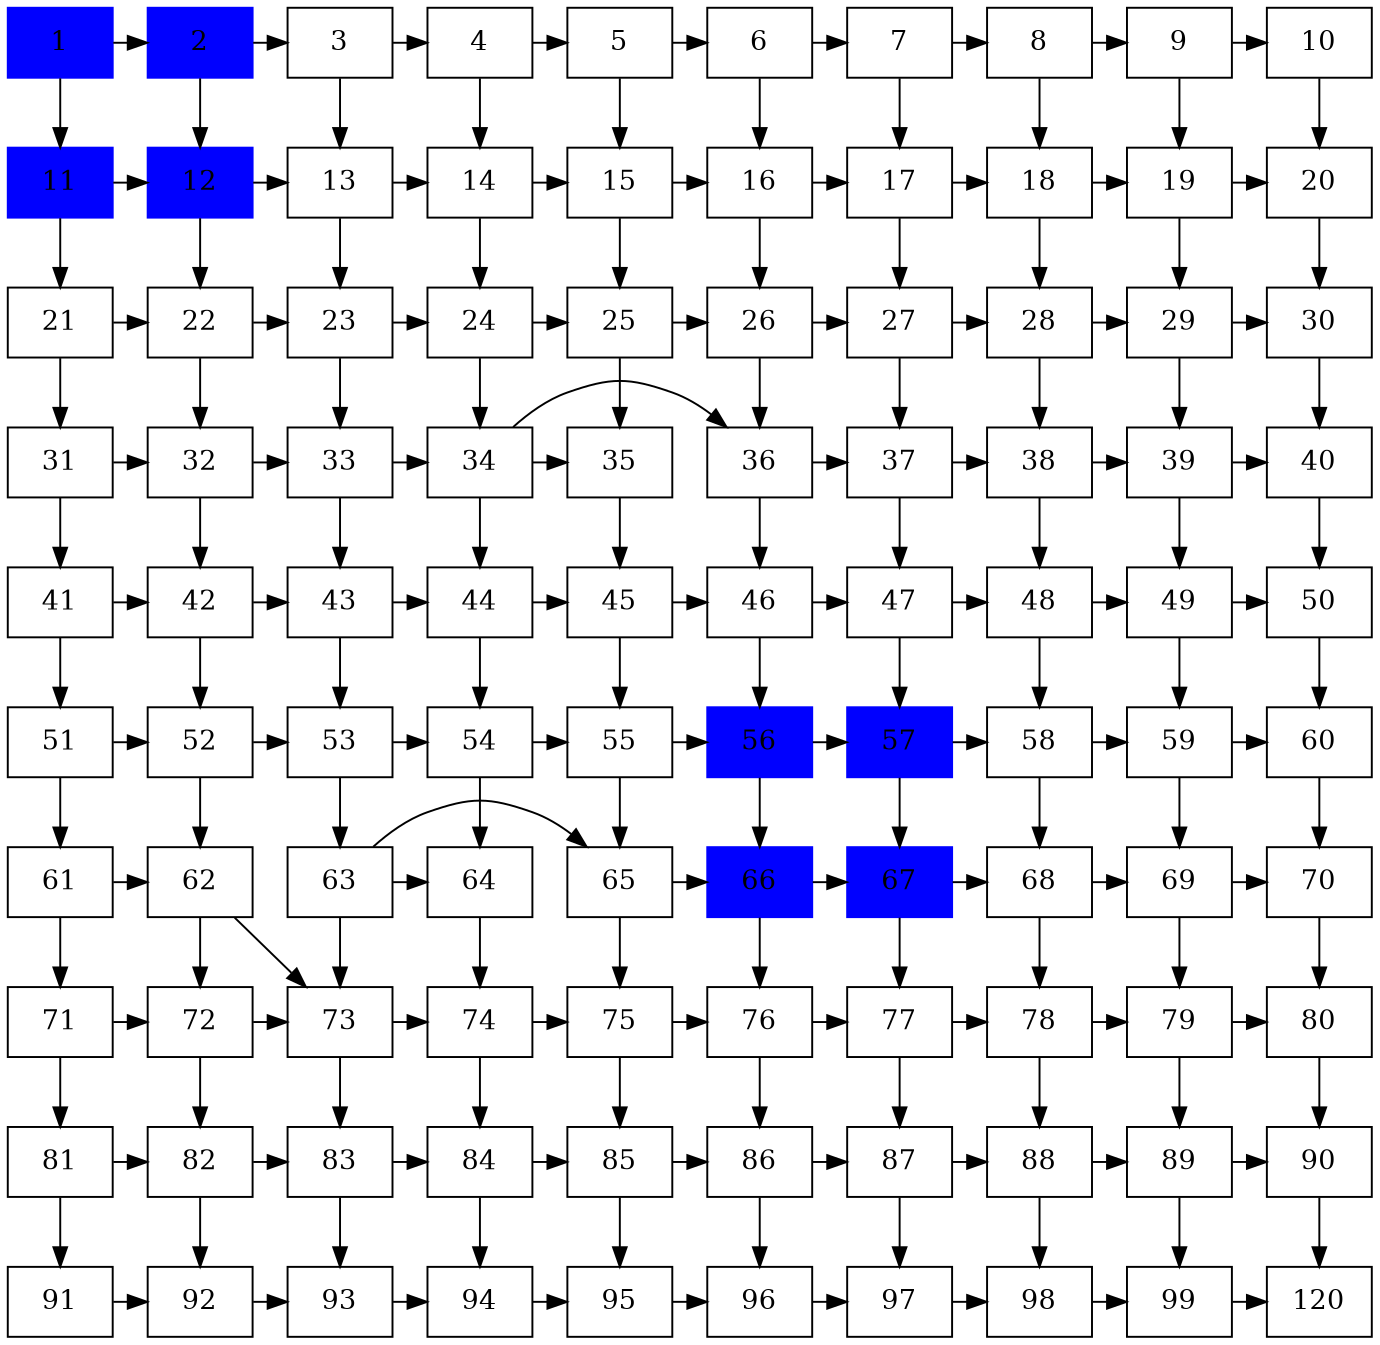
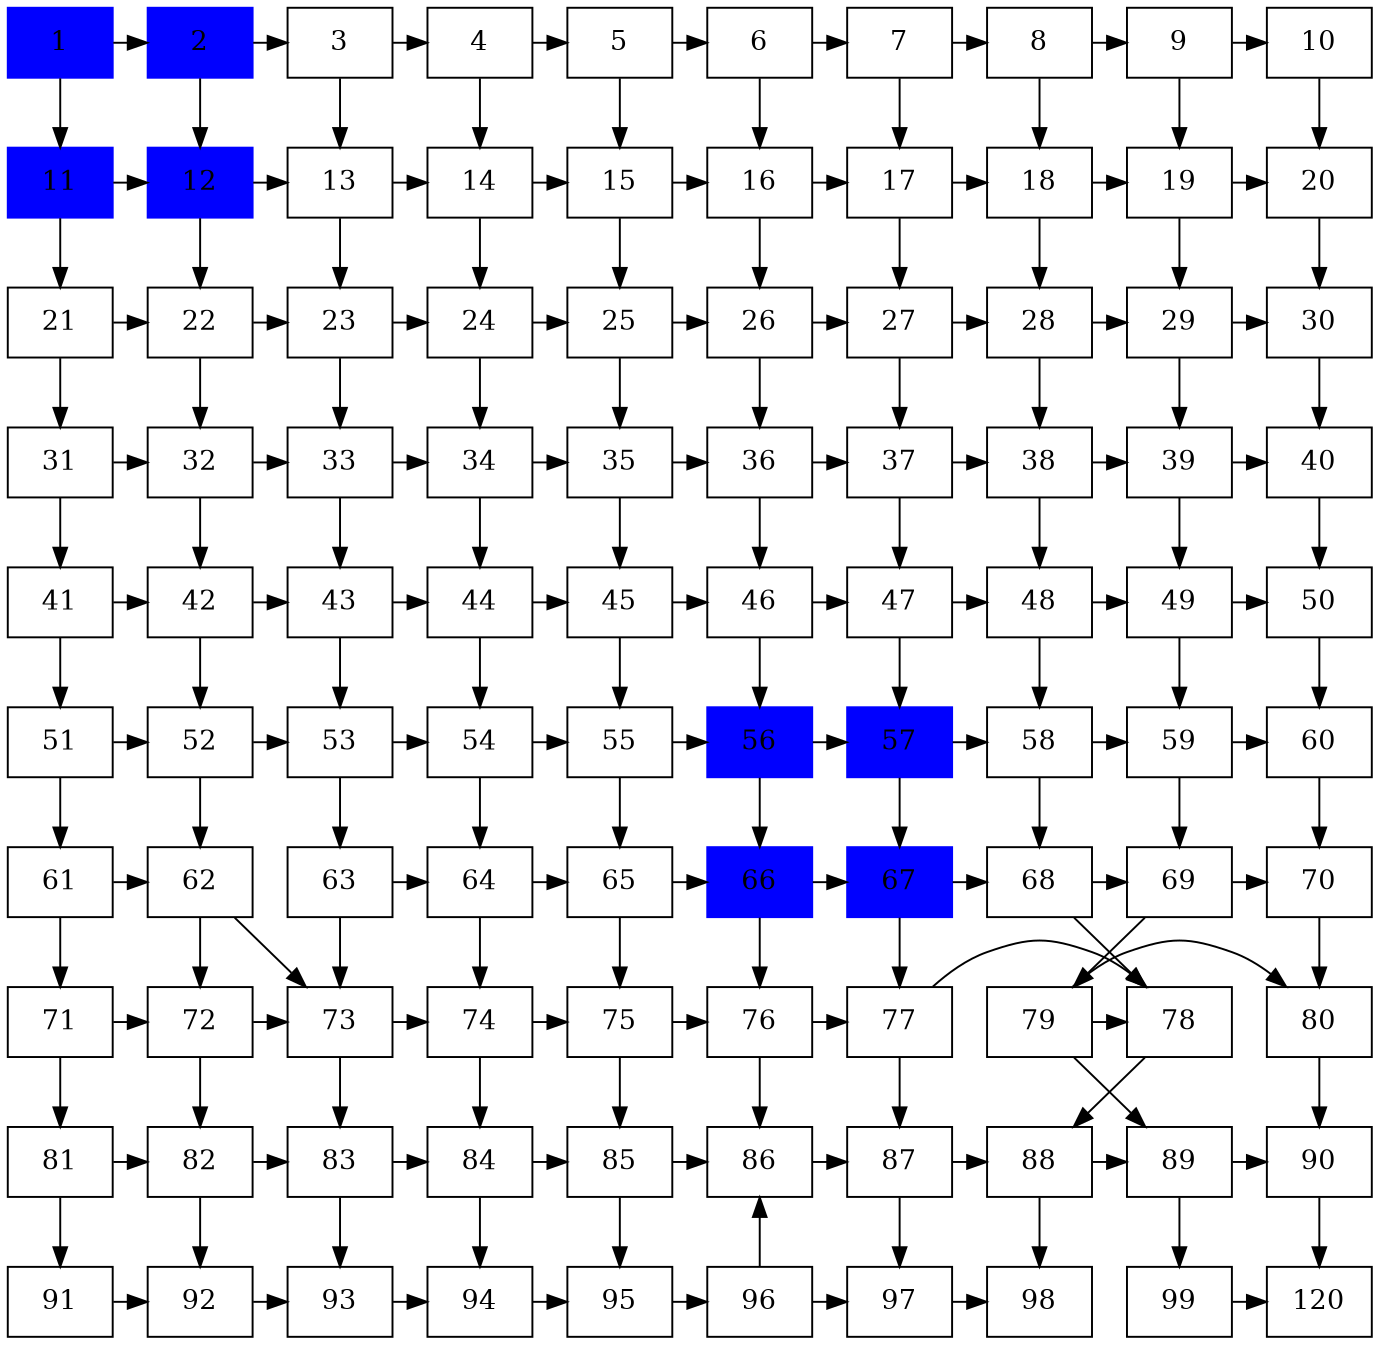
edge "34" -> "36": now "35" -> "36"
edge "63" -> "65": now "64" -> "65"
edge "78" -> "79": reversed
edge "86" -> "96": reversed
edge "98" -> "99": removed
